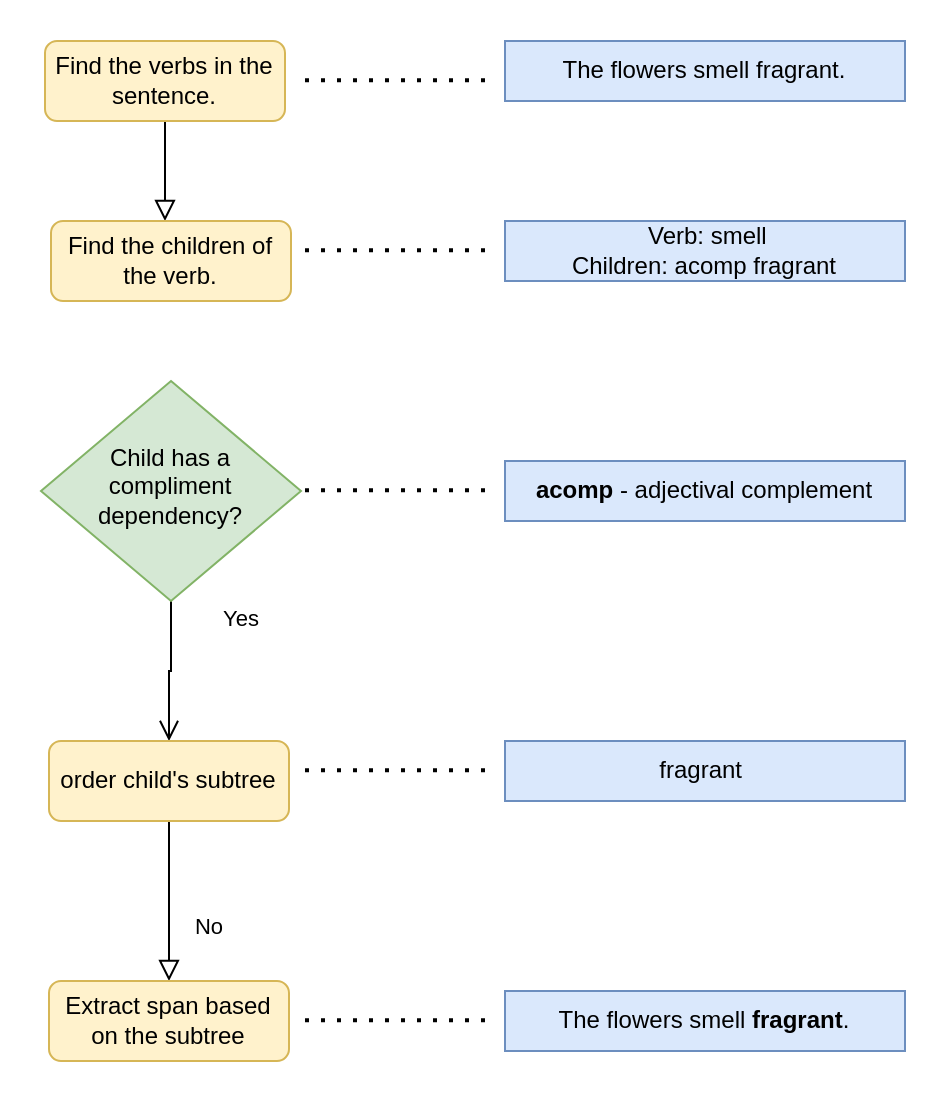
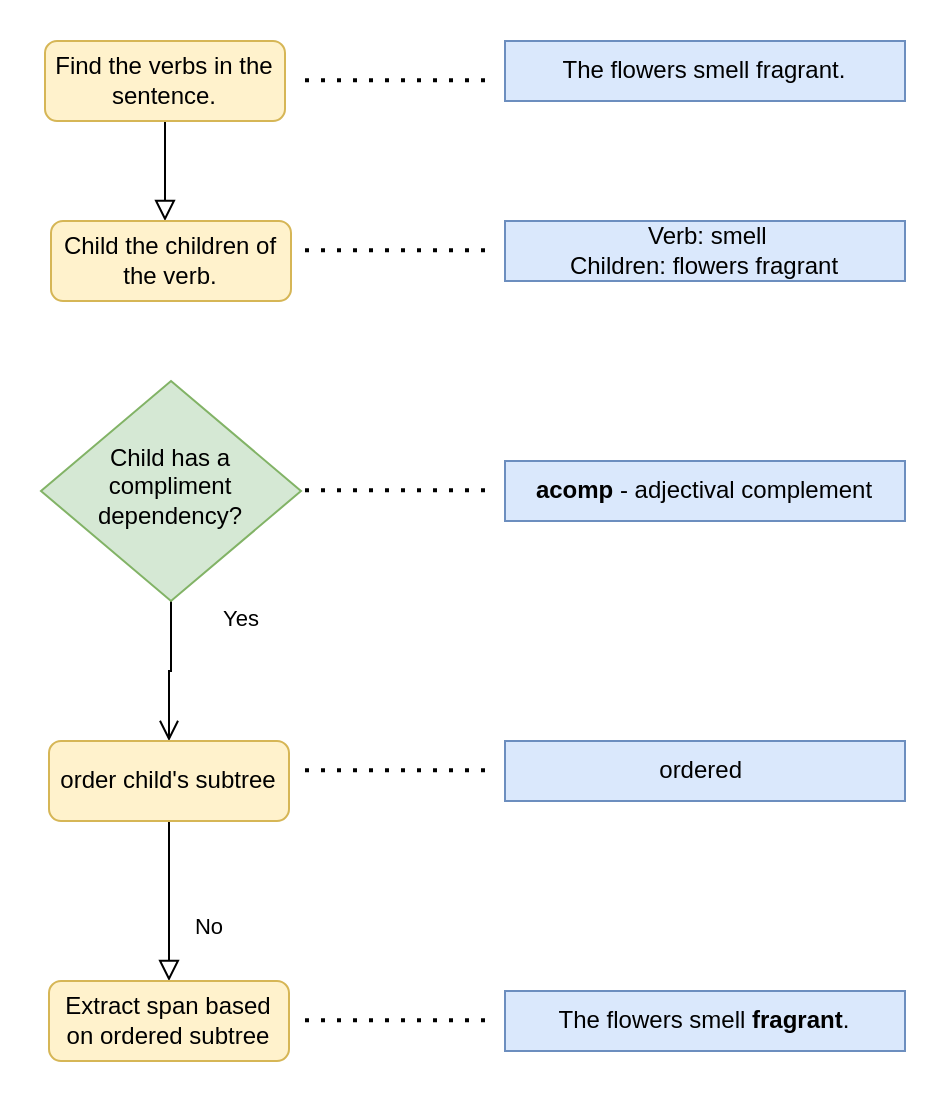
node "Verb: smell Children: acomp fragrant": label "Verb: smell Children: acomp fragrant" -> "Verb: smell Children: flowers fragrant"
node "Find the children of the verb.": label "Find the children of the verb." -> "Child the children of the verb."
node "fragrant": label "fragrant" -> "ordered"
node "Extract span based on the subtree": label "Extract span based on the subtree" -> "Extract span based on ordered subtree"
